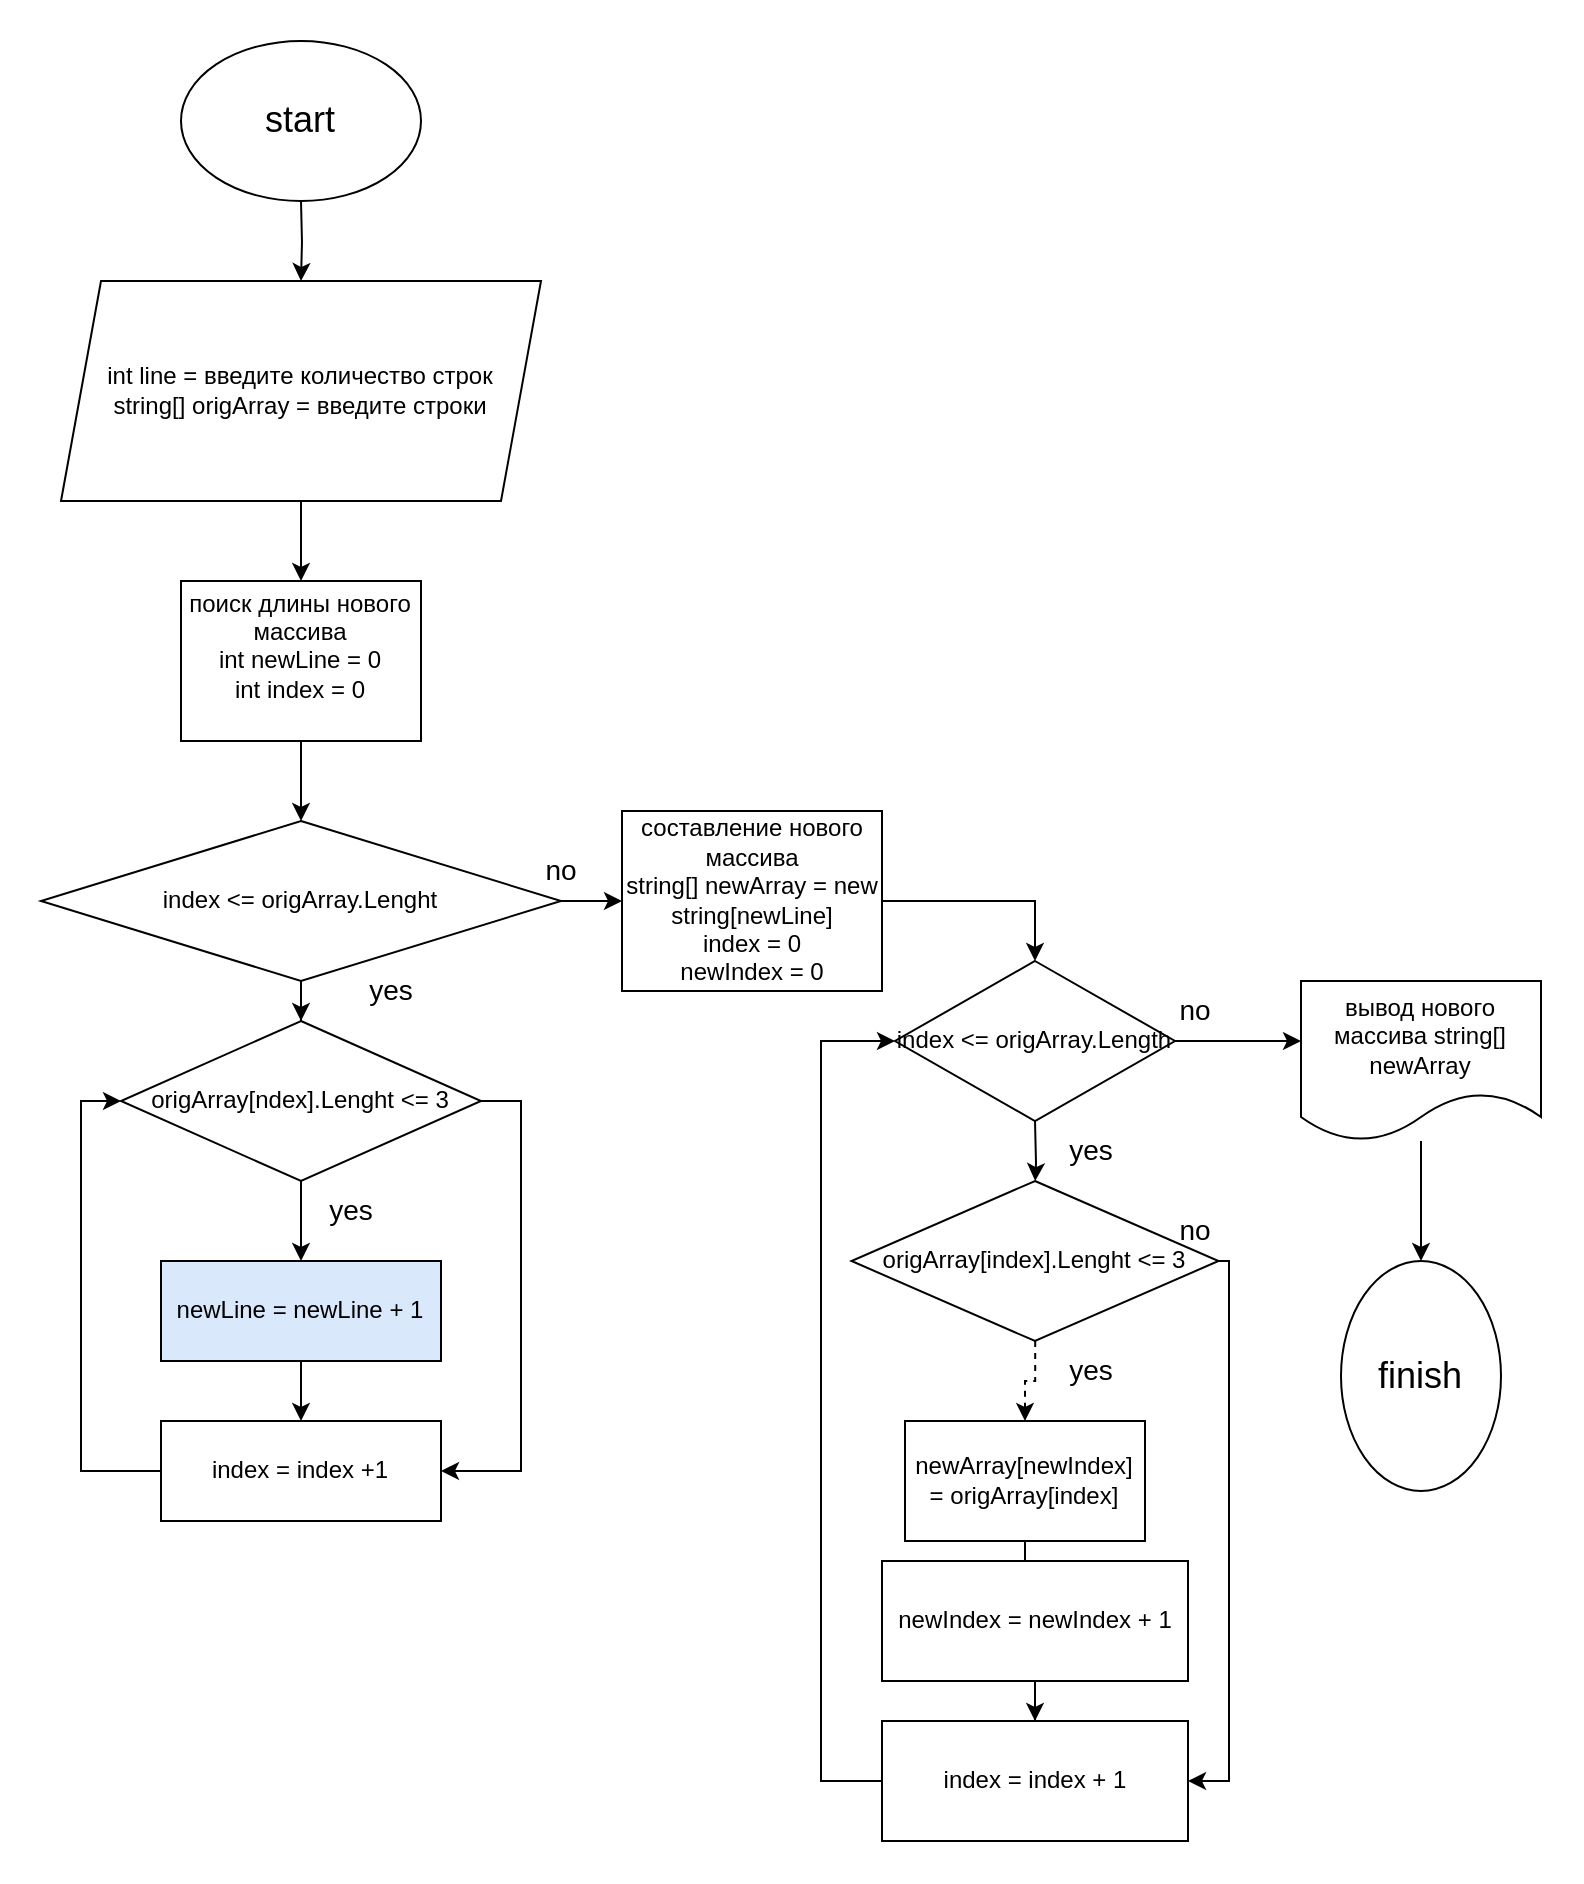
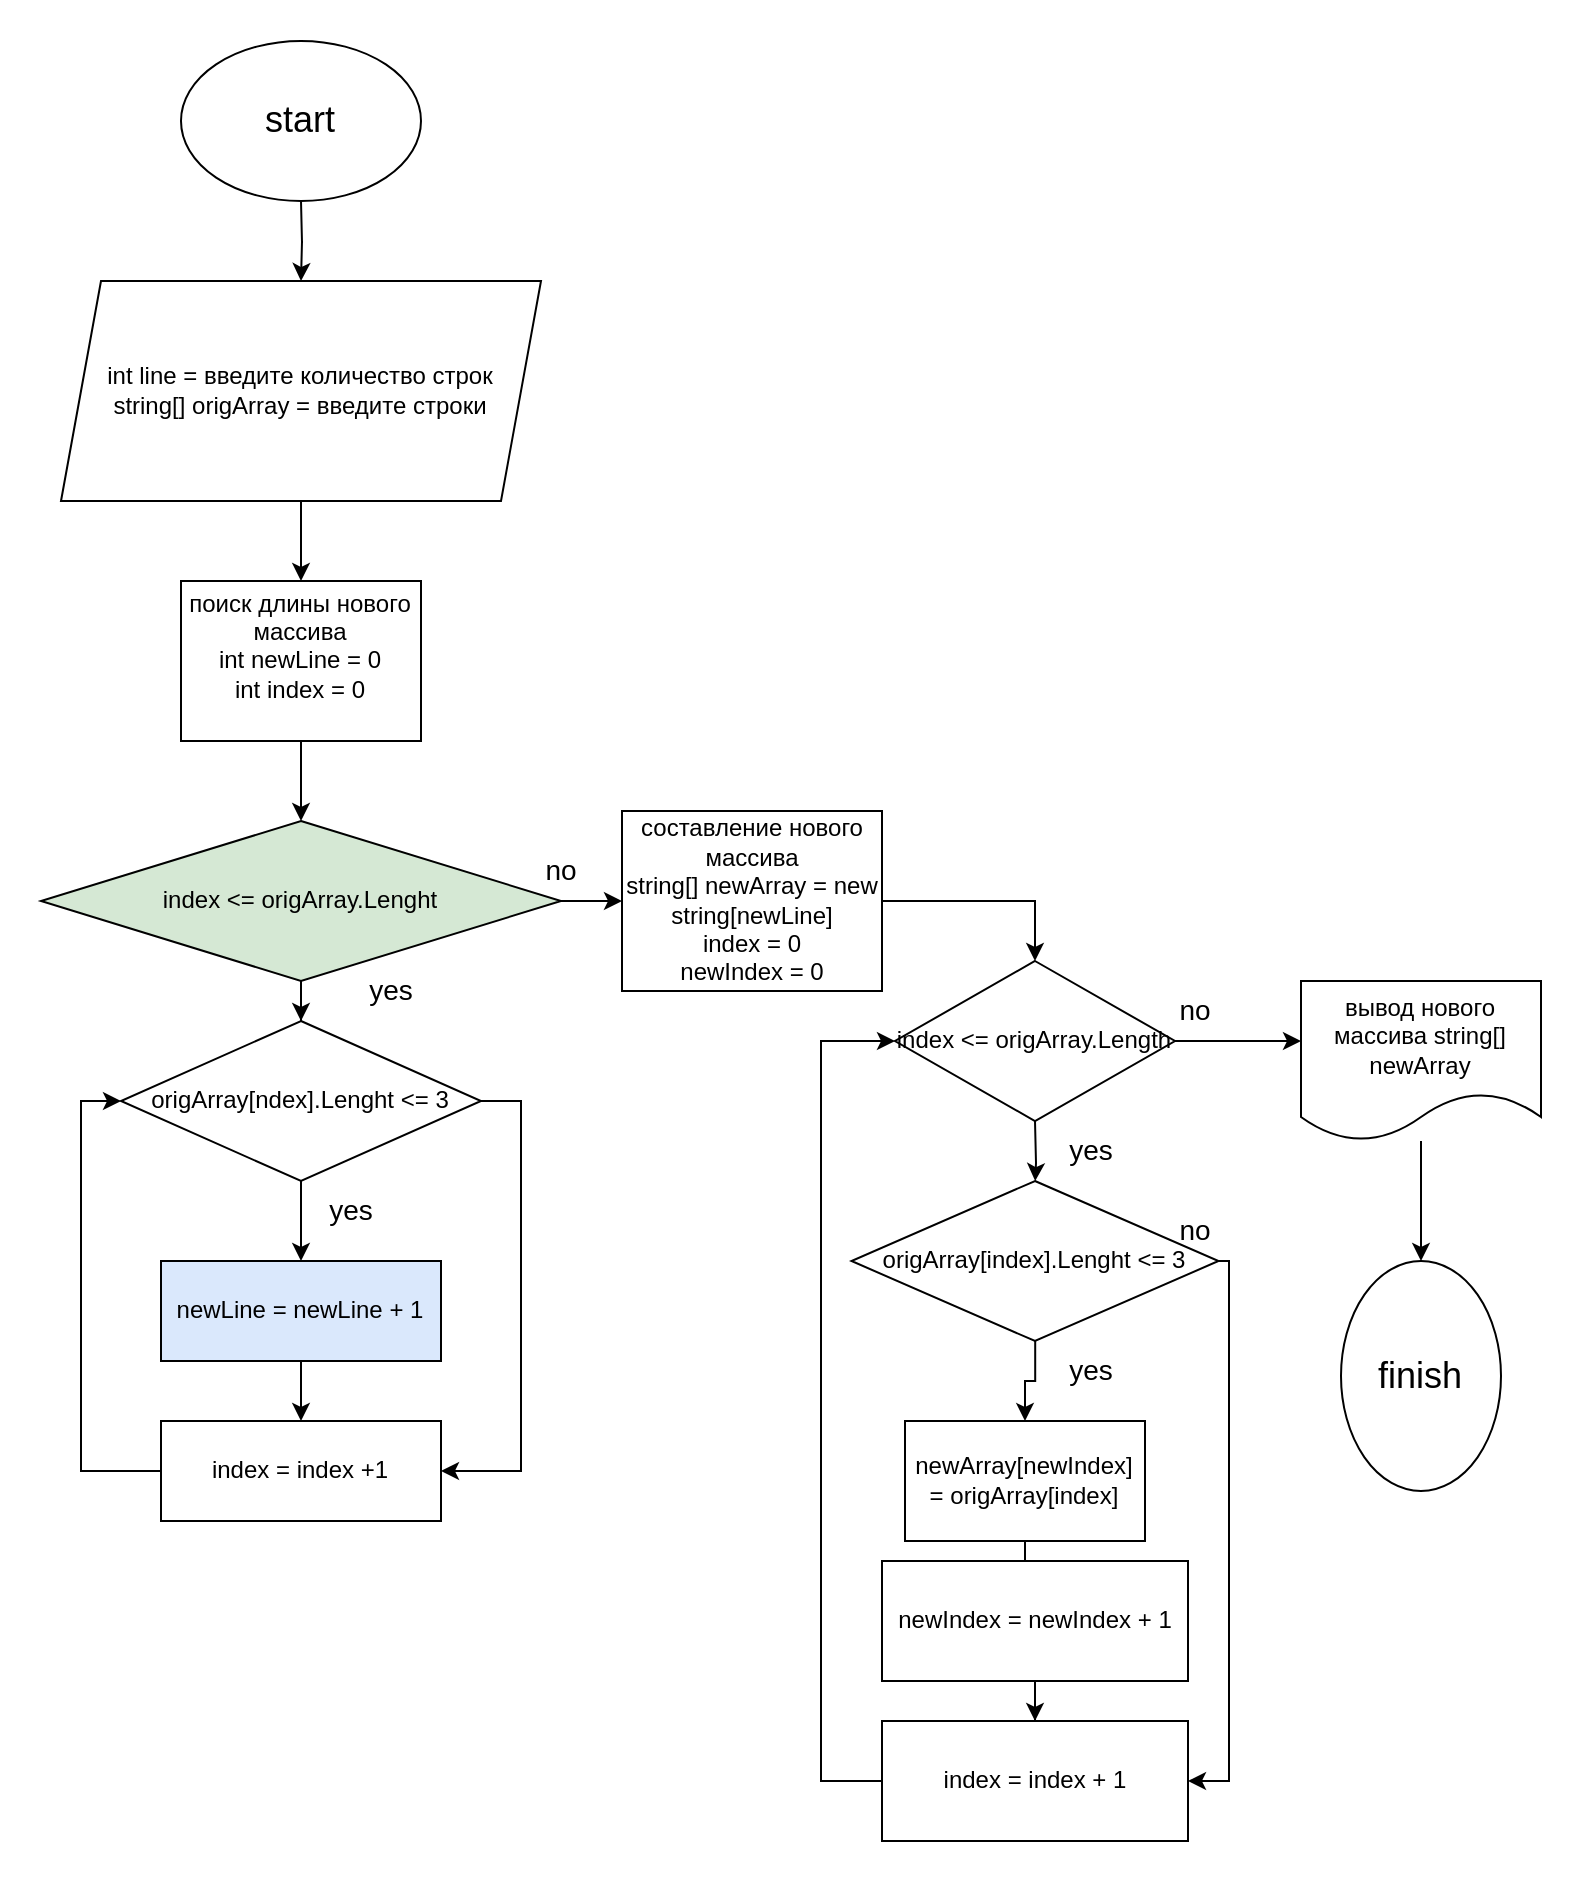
node "index <= origArray.Lenght": fillcolor #ffffff -> #d5e8d4
edge "origArray[index].Lenght <= 3" -> "newArray[newIndex] = origArray[index]": style dashed -> solid
